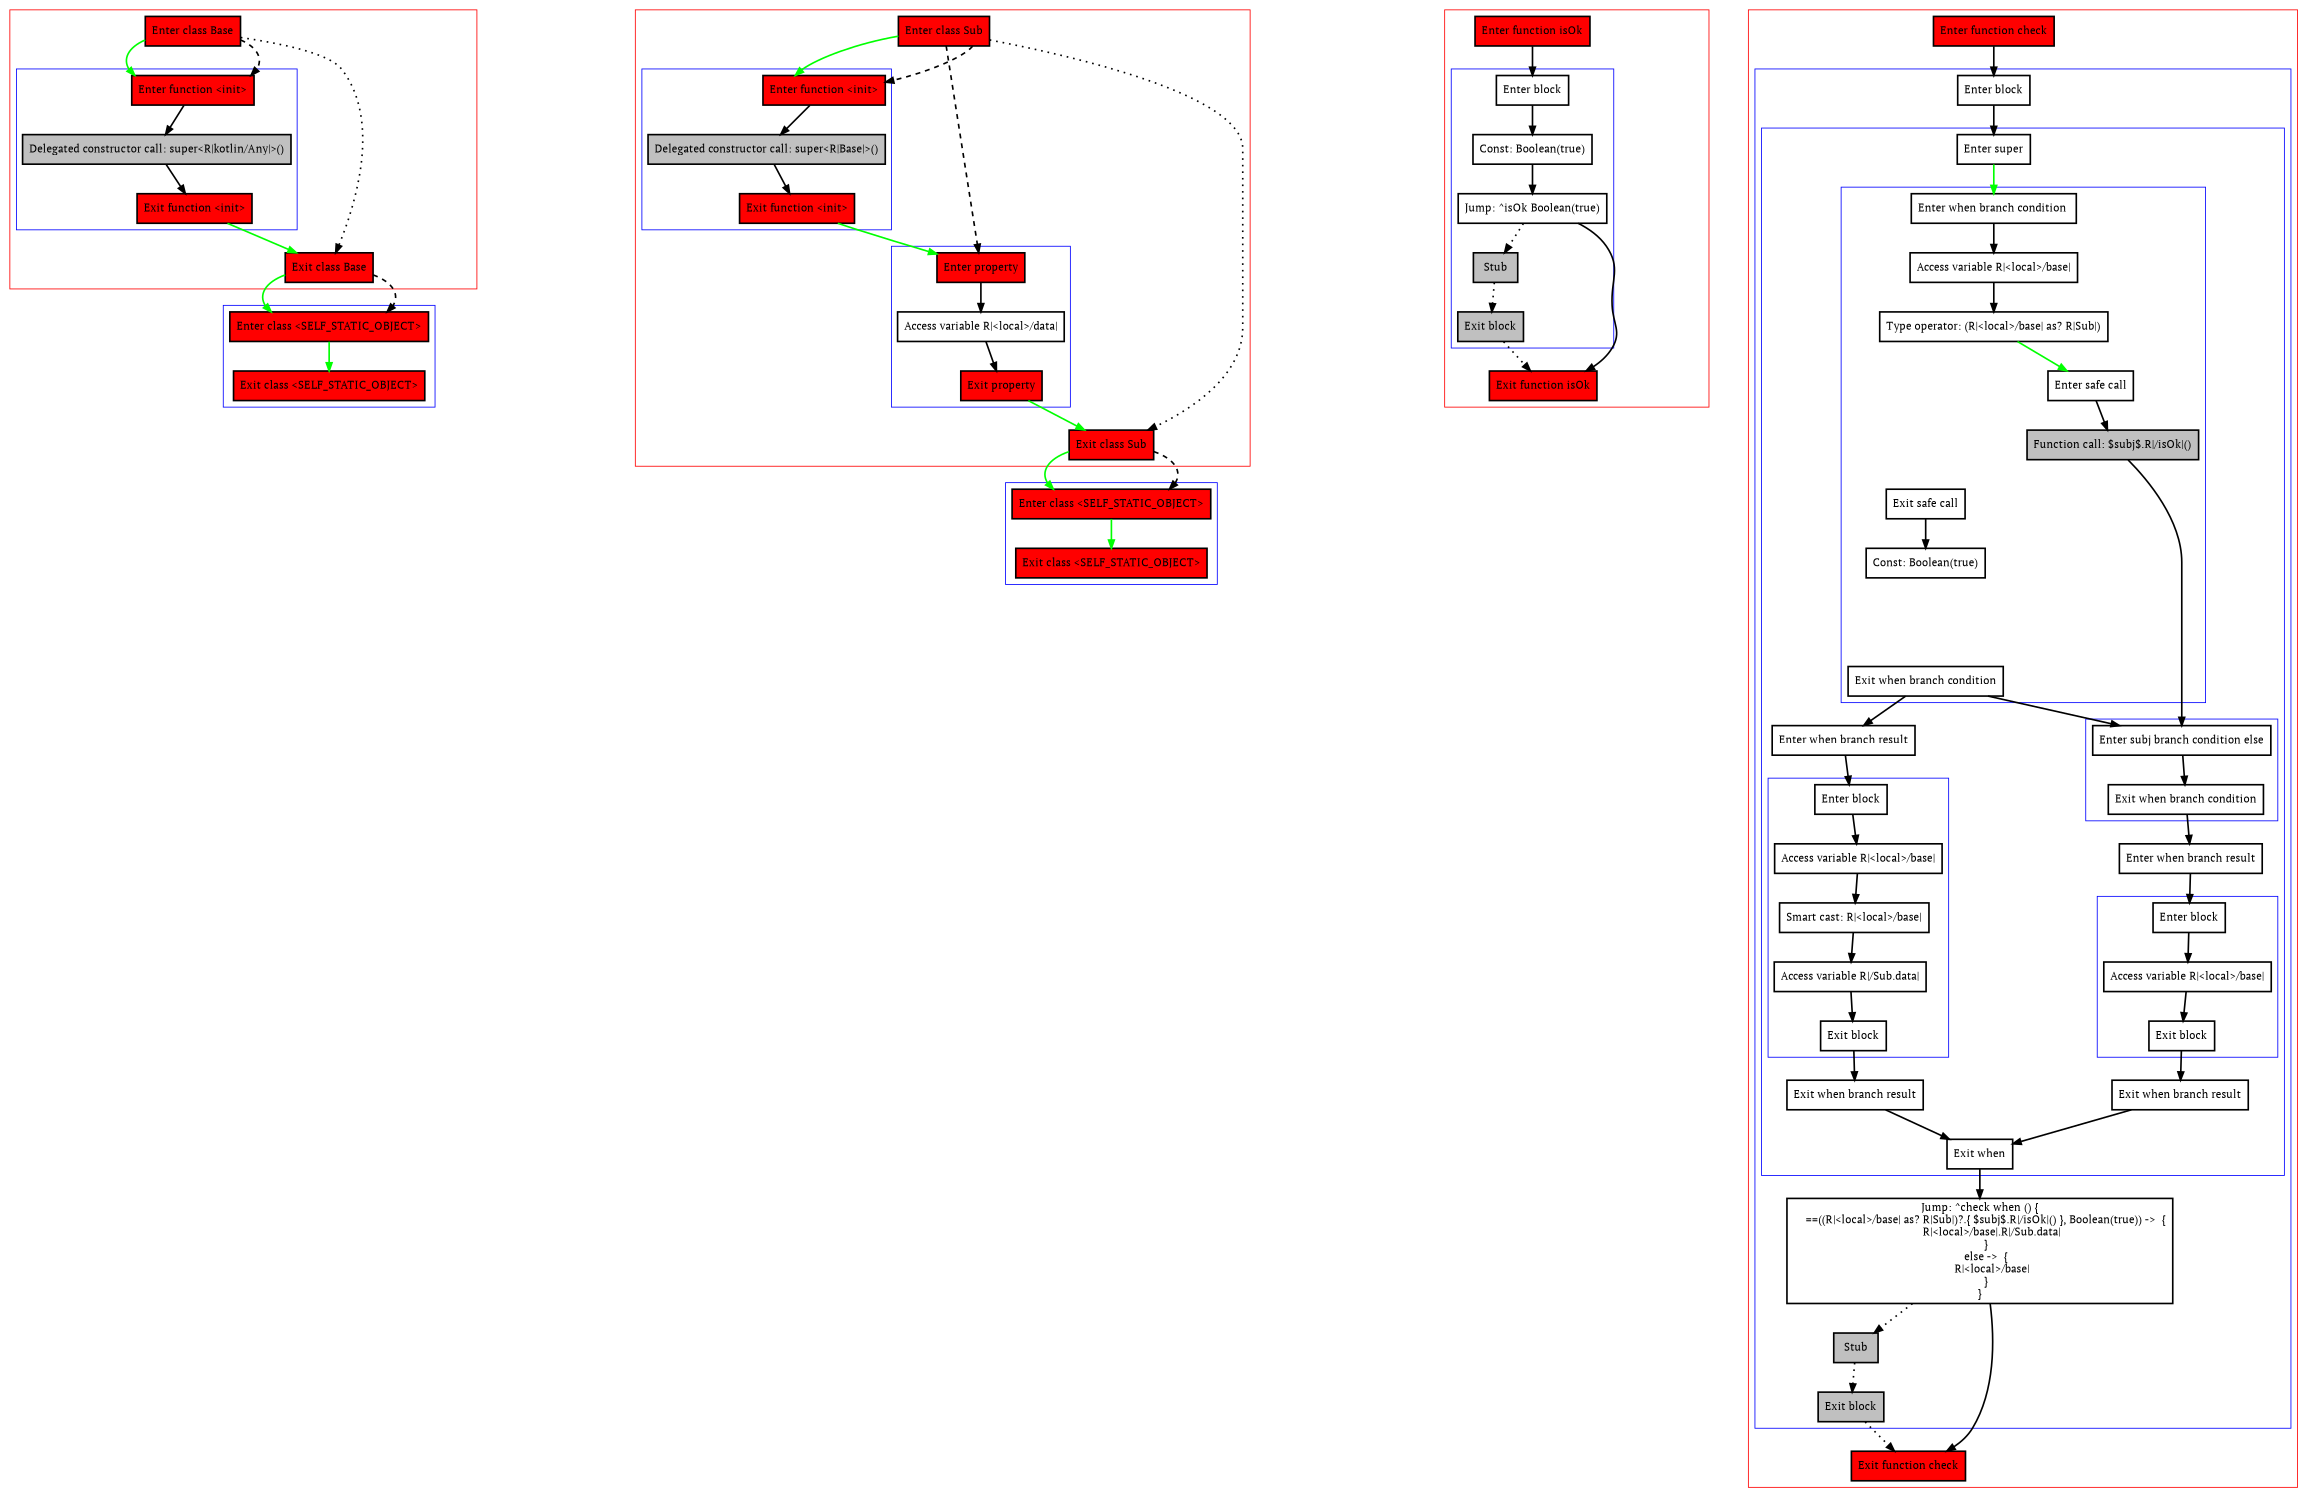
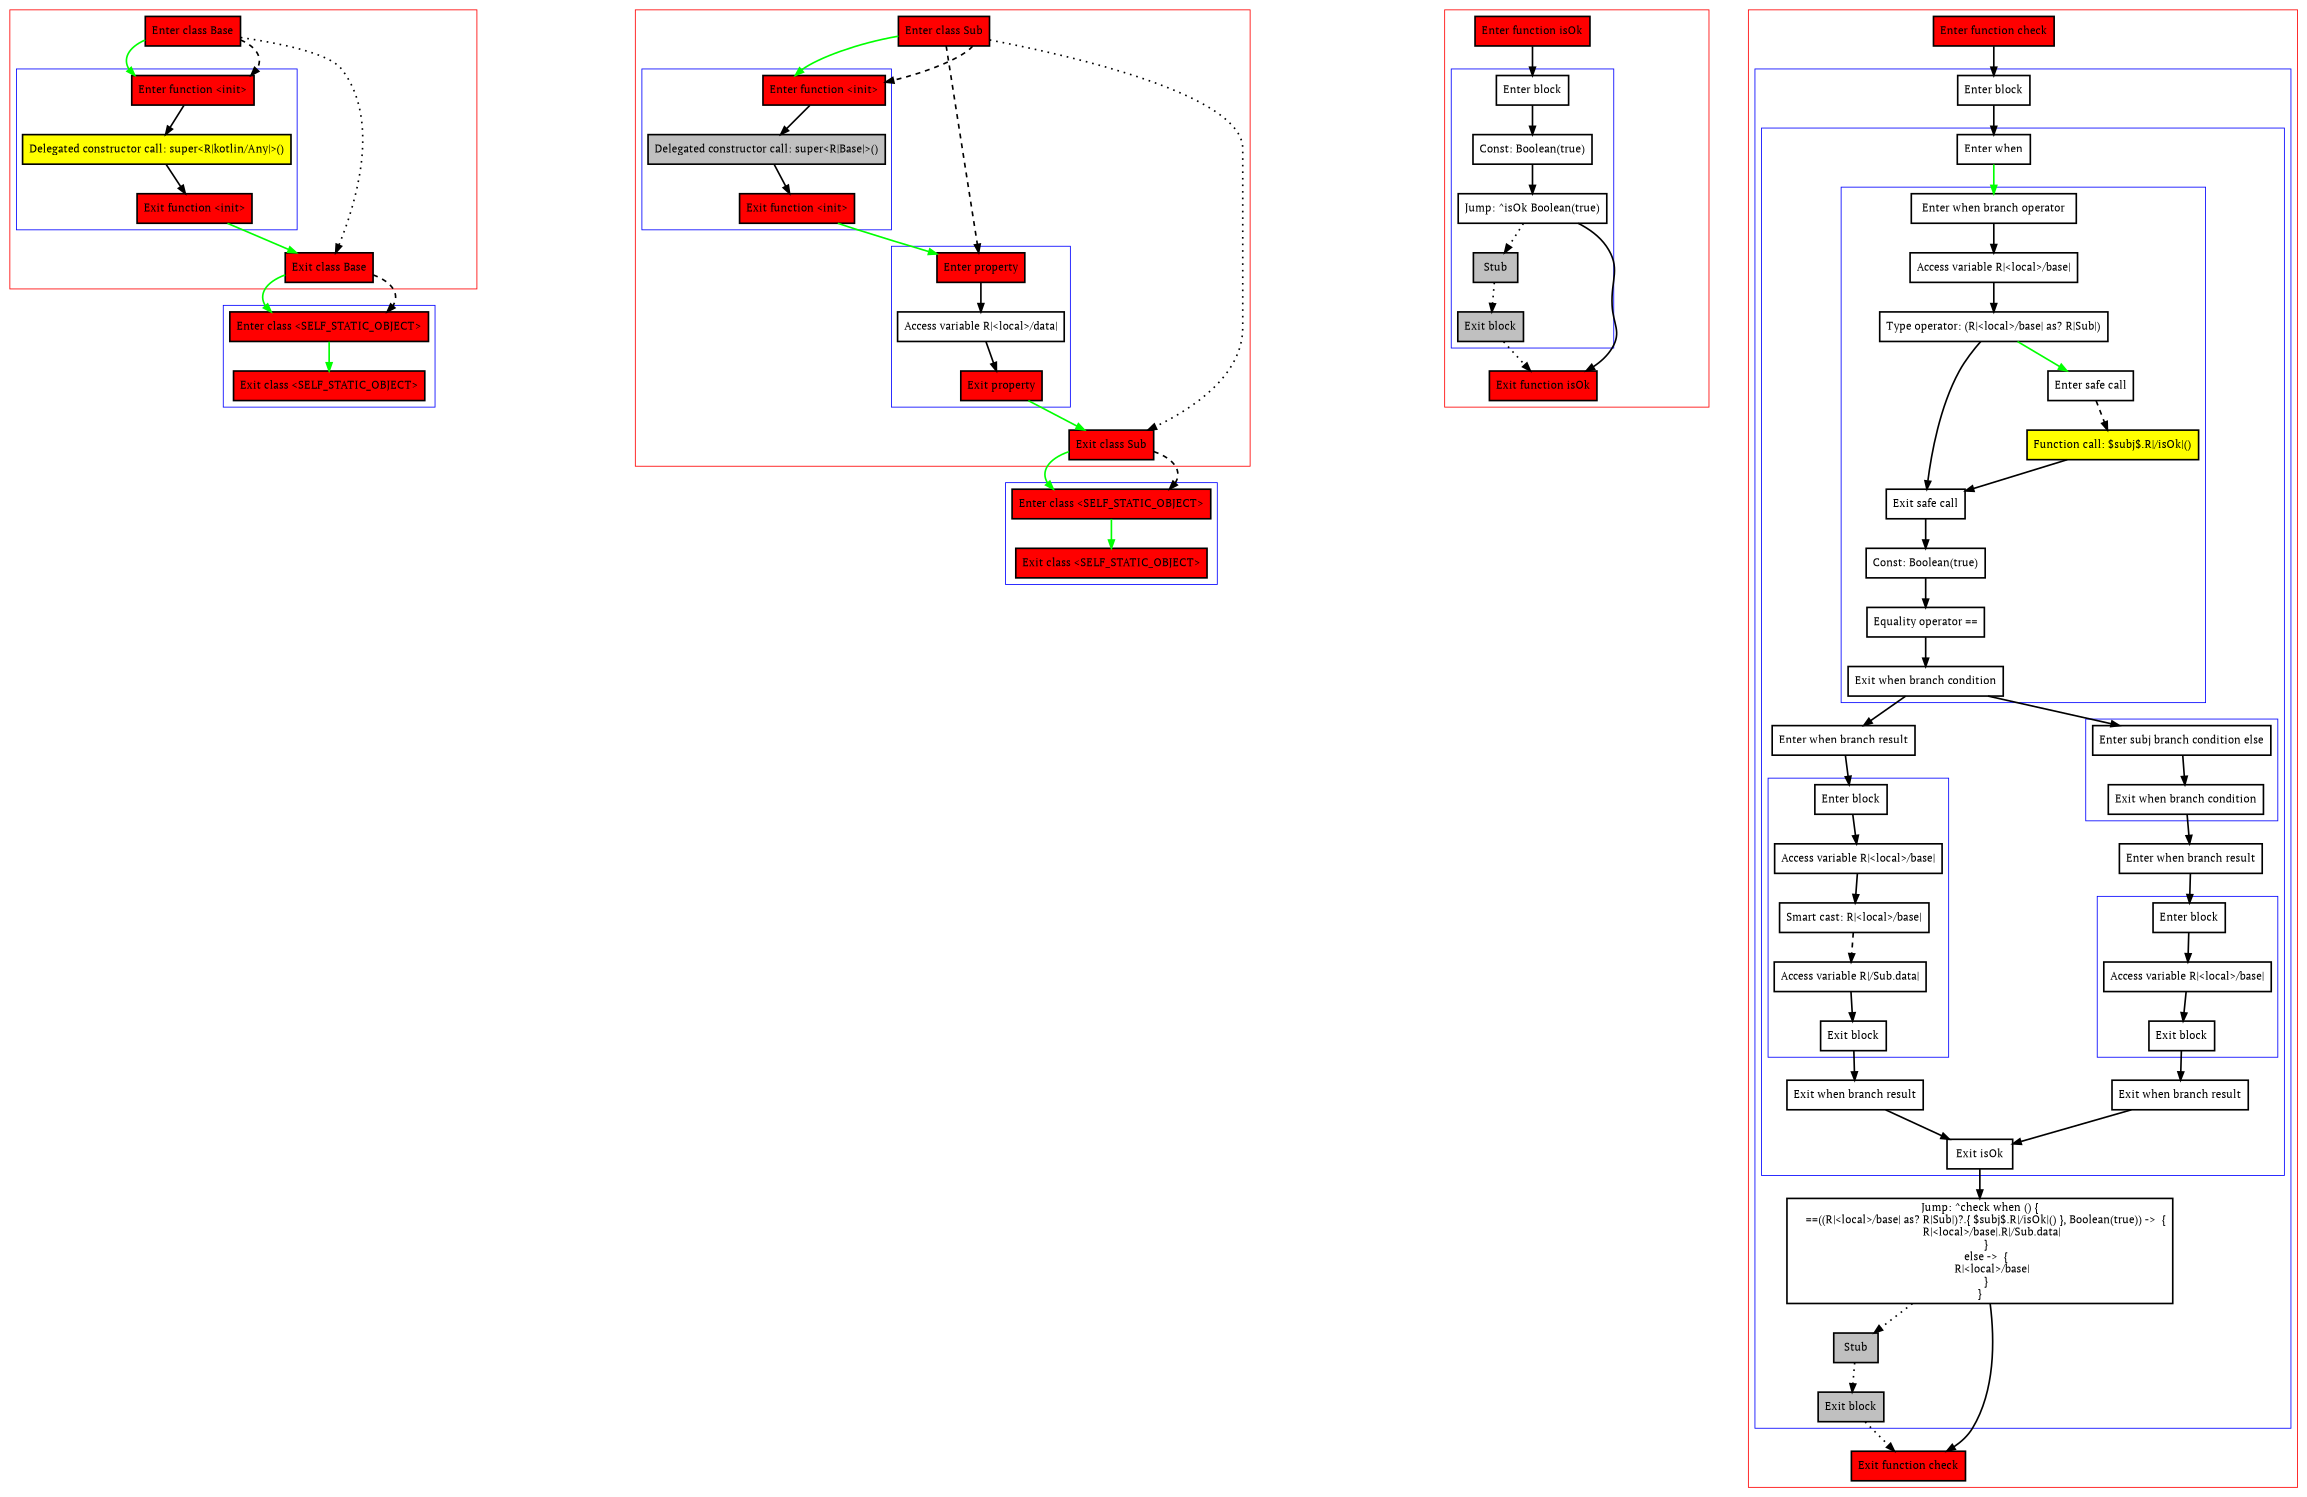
node "Delegated constructor call: super<R|kotlin/Any|>()": fillcolor gray -> yellow
node "Enter super": label "Enter super" -> "Enter when"
node "Enter when branch condition": label "Enter when branch condition" -> "Enter when branch operator"
edge "Type operator: (R|<local>/base| as? R|Sub|)" -> "Exit safe call": added
edge "Enter safe call" -> "Function call: $subj$.R|/isOk|()": style solid -> dashed
node "Function call: $subj$.R|/isOk|()": fillcolor gray -> yellow
edge "Function call: $subj$.R|/isOk|()" -> "Enter subj branch condition else": now "Function call: $subj$.R|/isOk|()" -> "Exit safe call"
node "Equality operator ==": added
edge "Smart cast: R|<local>/base|" -> "Access variable R|/Sub.data|": style solid -> dashed
node "Exit when": label "Exit when" -> "Exit isOk"
